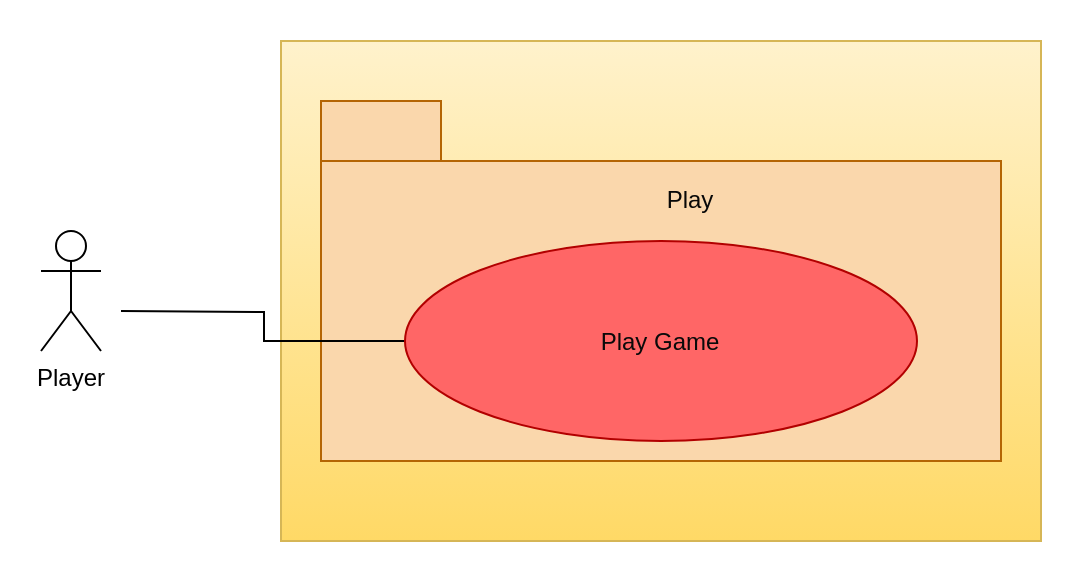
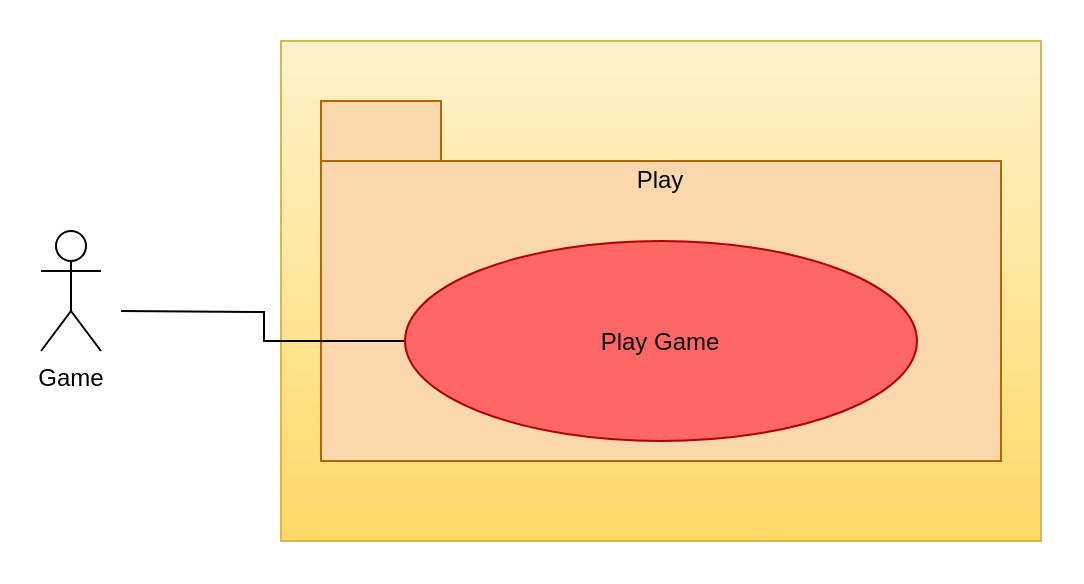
node "Play": moved (691, 201) -> (661, 181)
node "Player": label "Player" -> "Game"
